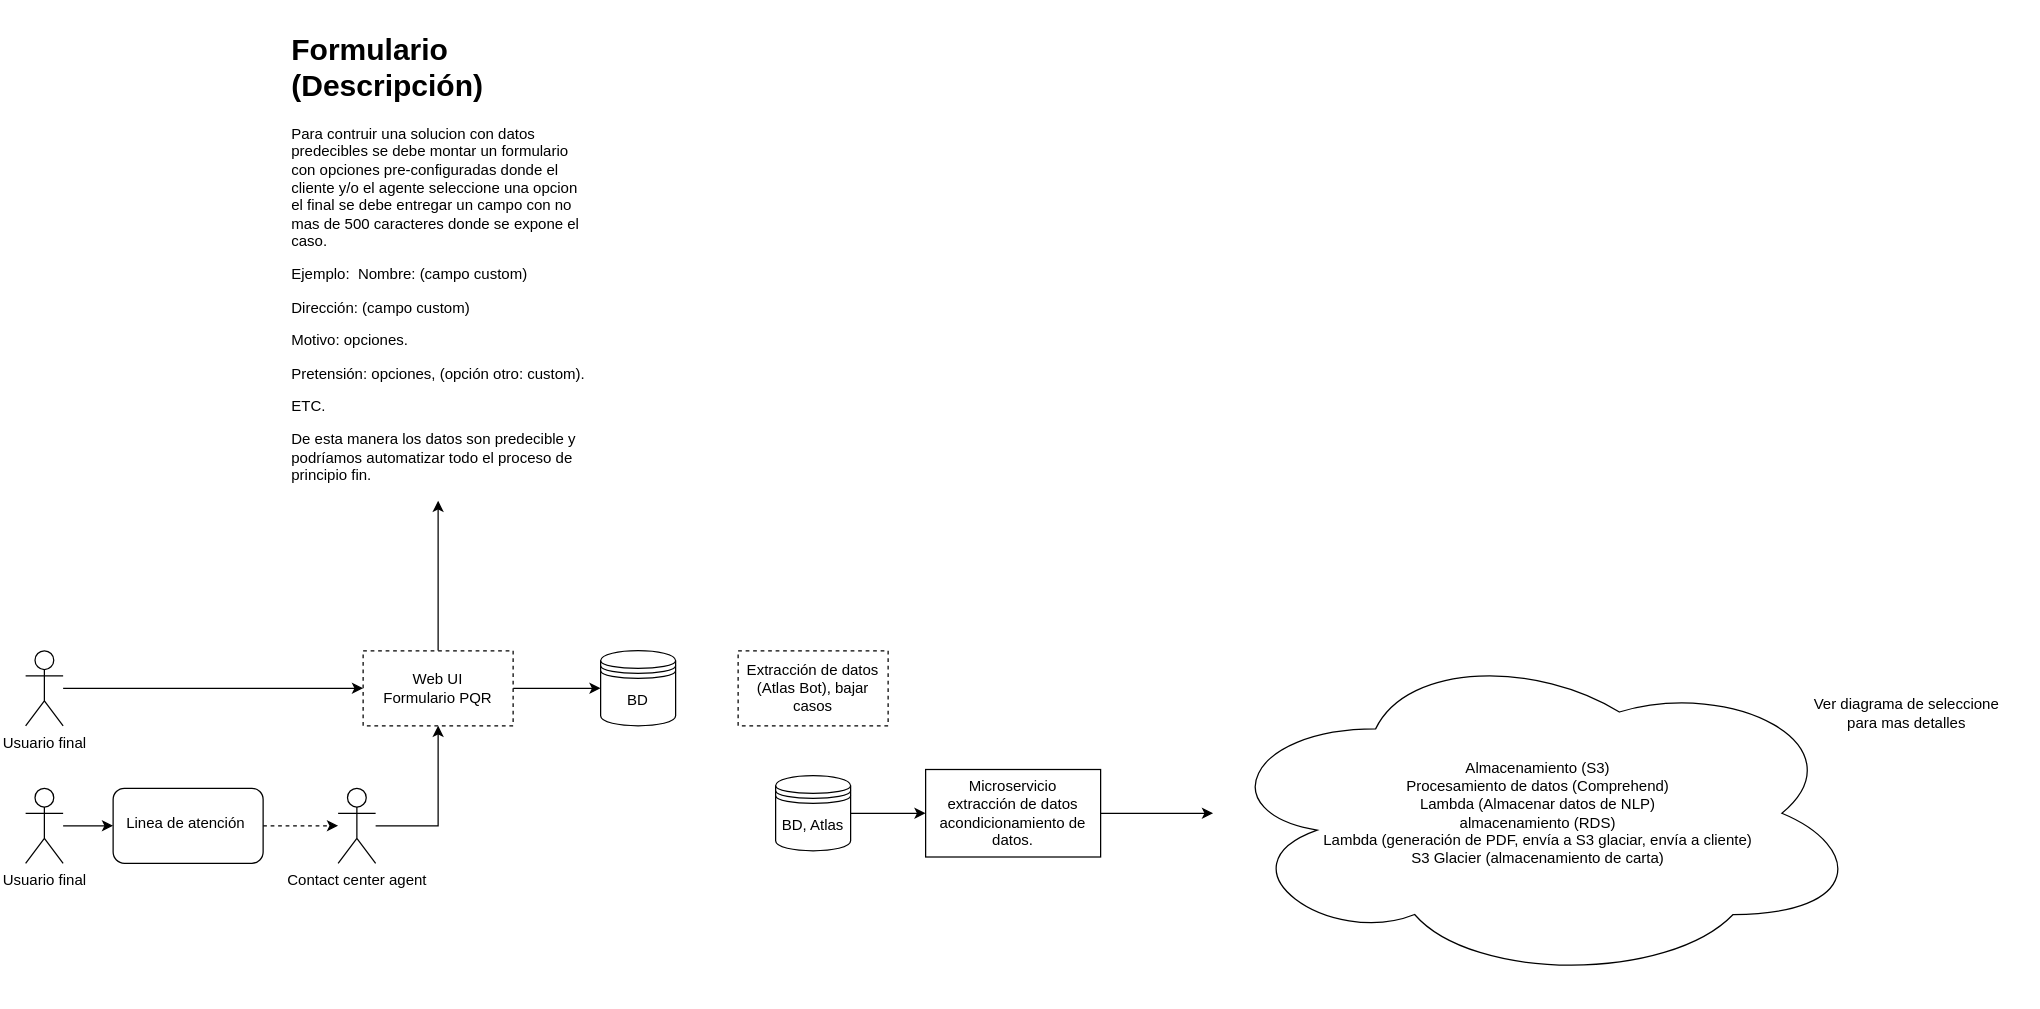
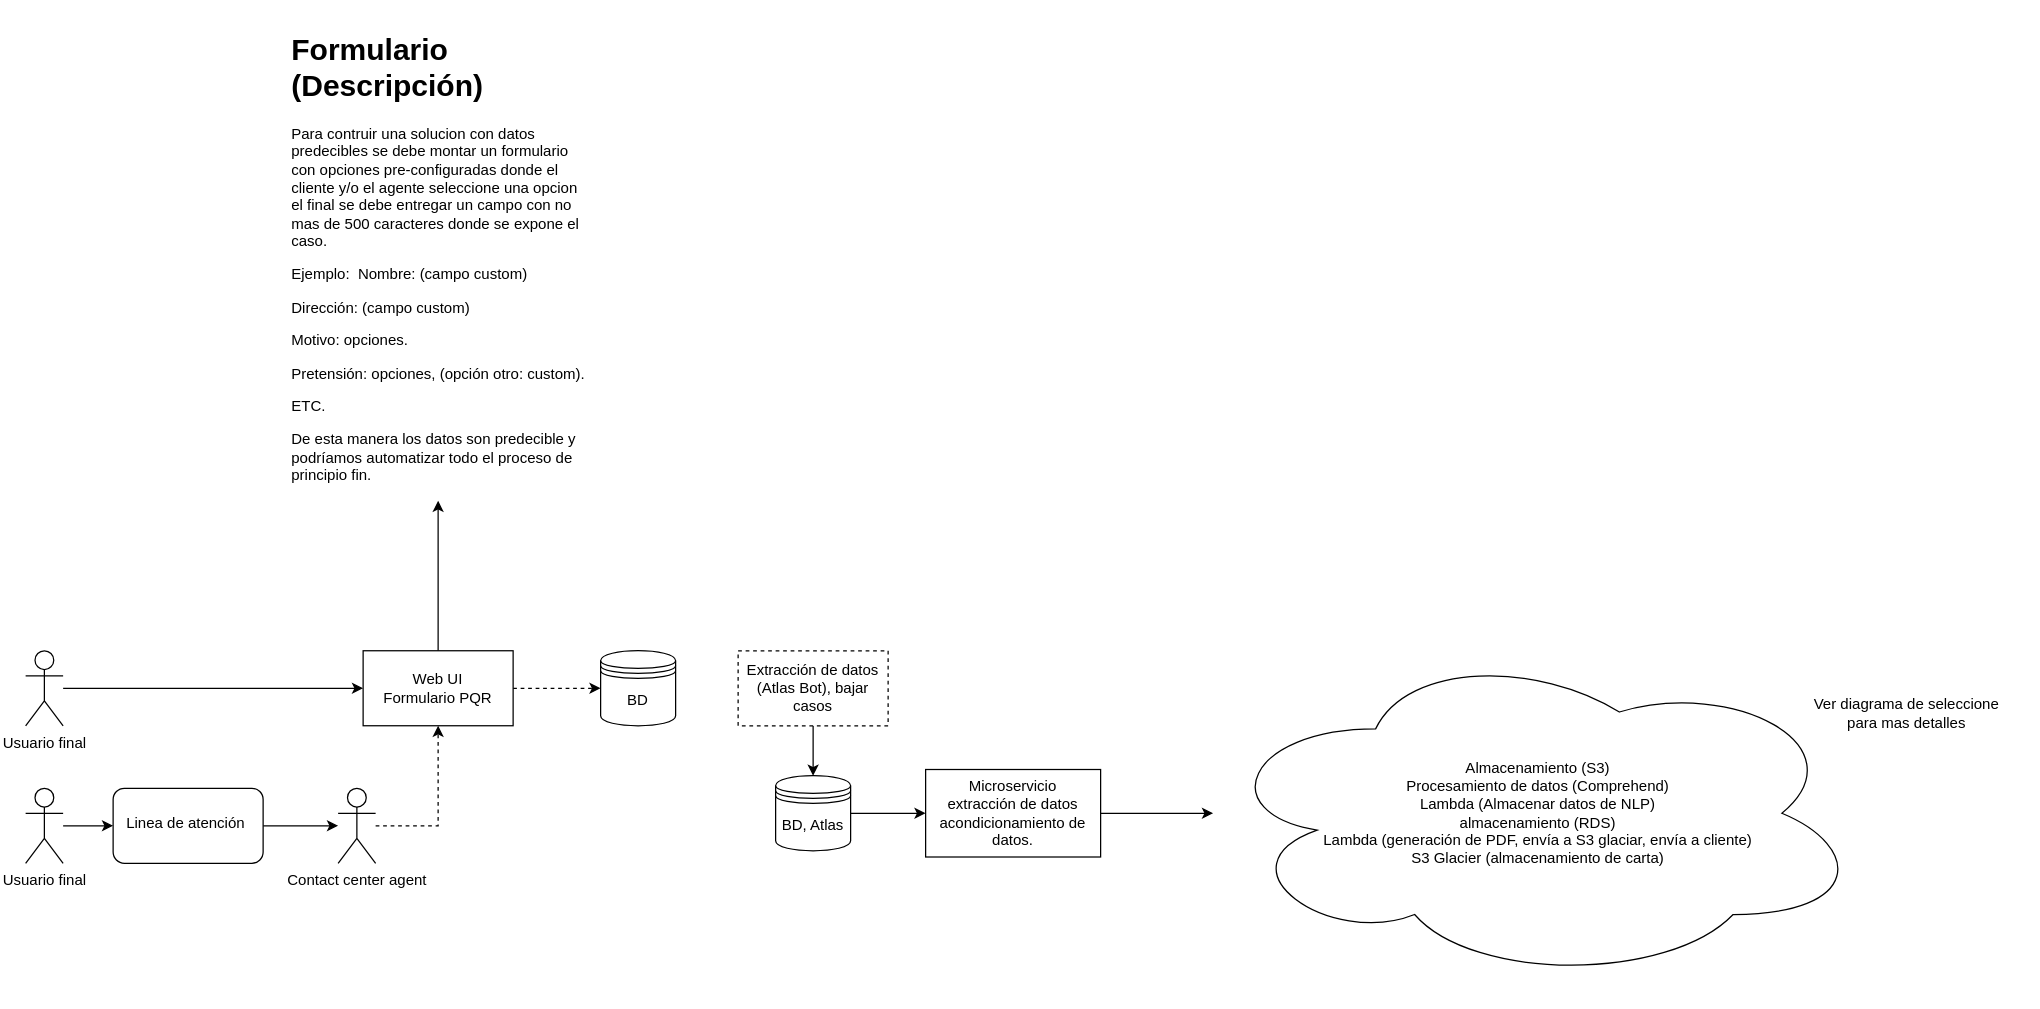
node "Web UI Formulario PQR": style dashed -> solid
edge "Web UI Formulario PQR" -> "BD": style solid -> dashed
edge "Extracción de datos (Atlas Bot), bajar casos" -> "BD, Atlas": added
edge "Contact center agent" -> "Web UI Formulario PQR": style solid -> dashed
edge "Linea de atención" -> "Contact center agent": style dashed -> solid
